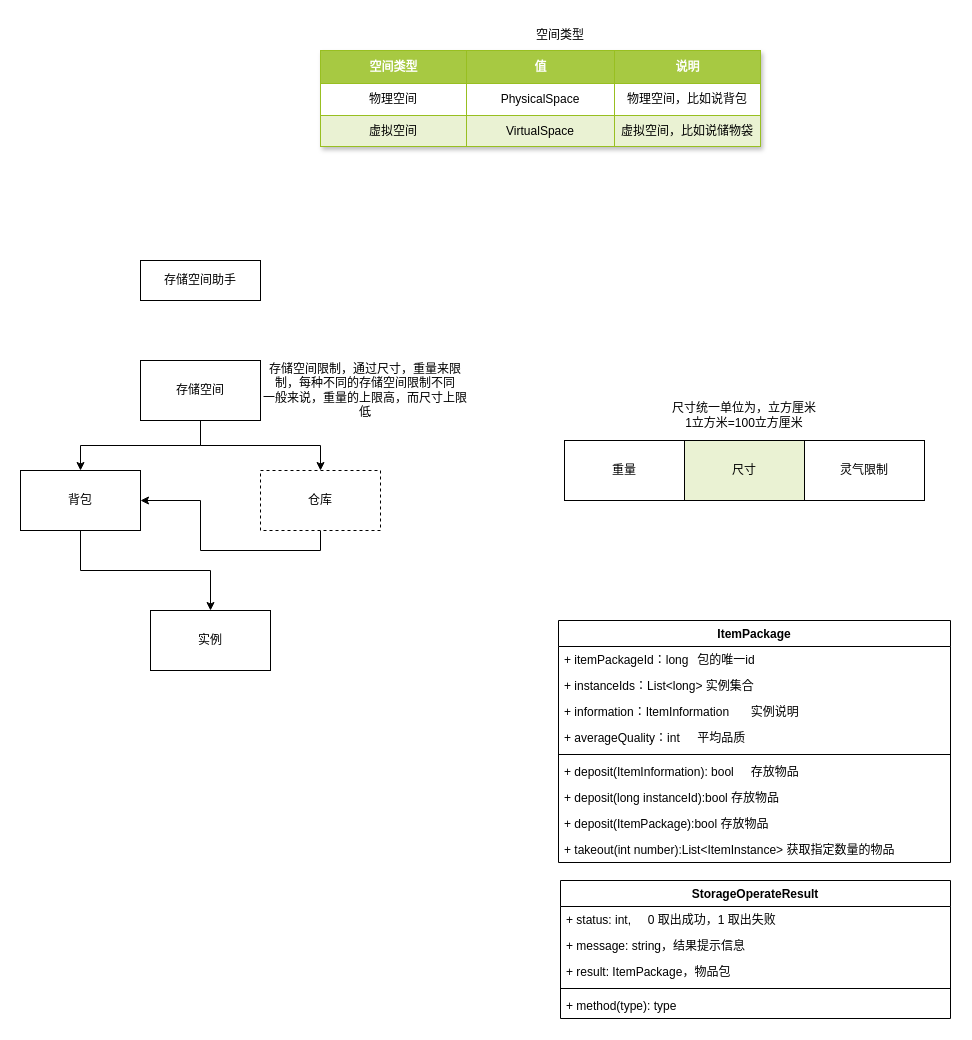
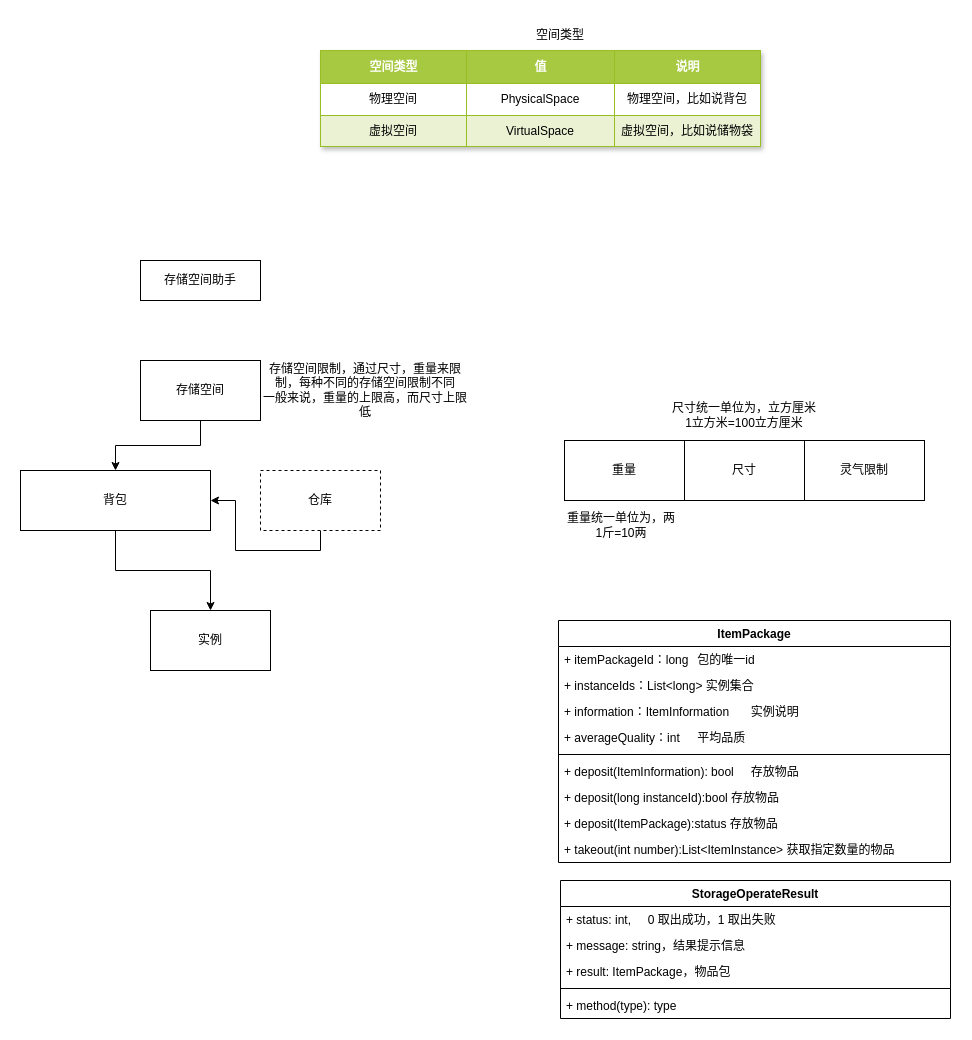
edge "存储空间" -> "仓库": removed
node "尺寸": fillcolor #eaf2d3 -> #ffffff
node "背包": size 120x60 -> 190x60
node "重量统一单位为，两 1斤=10两": added
node "+ deposit(ItemPackage):bool 存放物品": label "+ deposit(ItemPackage):bool 存放物品" -> "+ deposit(ItemPackage):status 存放物品"
